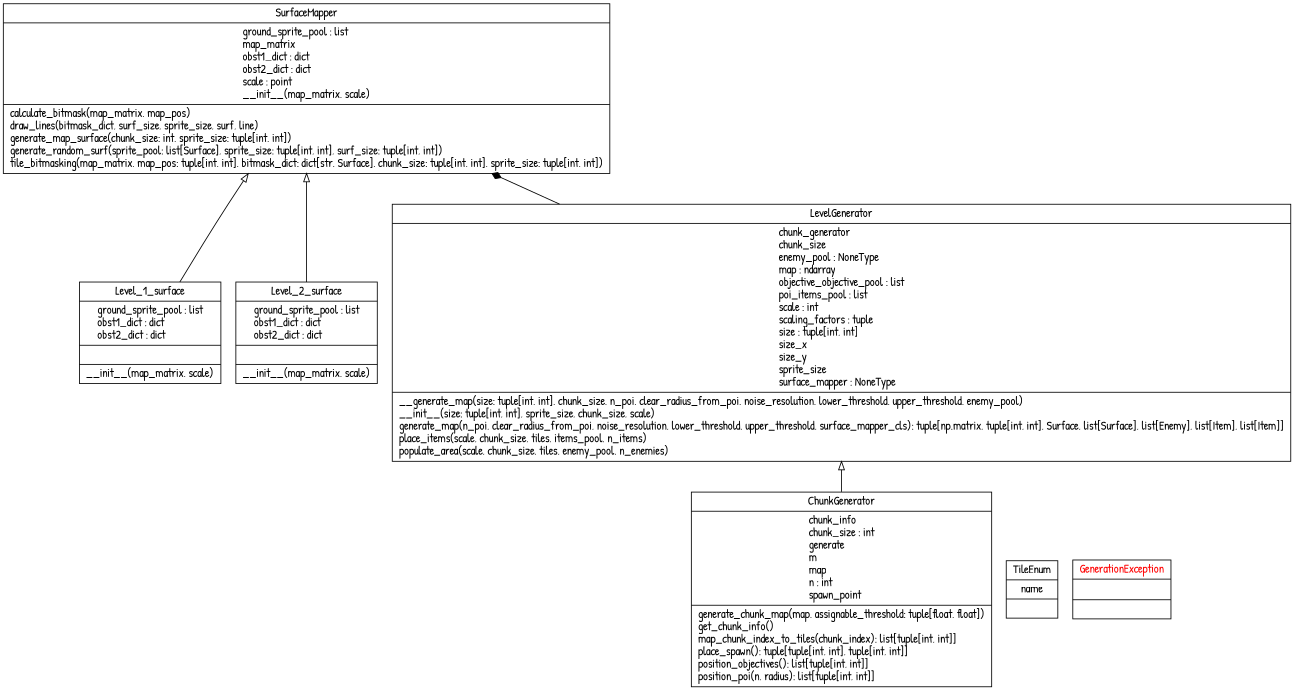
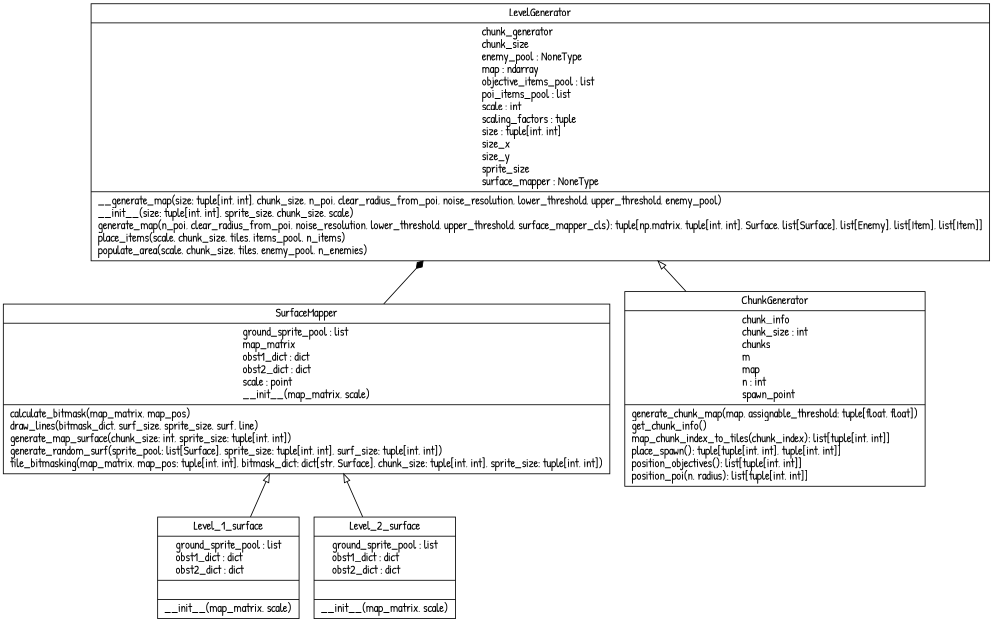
edge "LevelGenerator" -> "SurfaceMapper": reversed
node "LevelGenerator": text "objective_objective_pool : list" -> "objective_items_pool : list"
node "ChunkGenerator": text "generate" -> "chunks"
node "TileEnum": removed
node "GenerationException": removed
